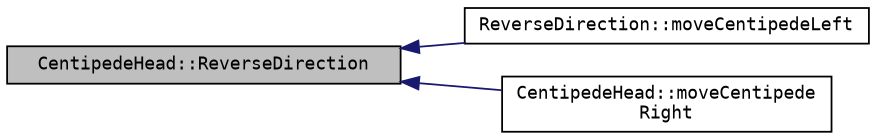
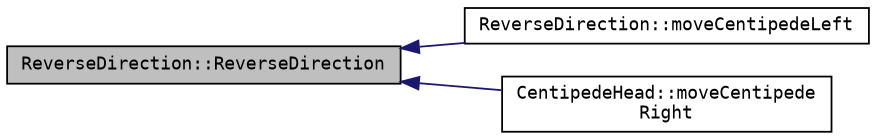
node "CentipedeHead::ReverseDirection": label "CentipedeHead::ReverseDirection" -> "ReverseDirection::ReverseDirection"
